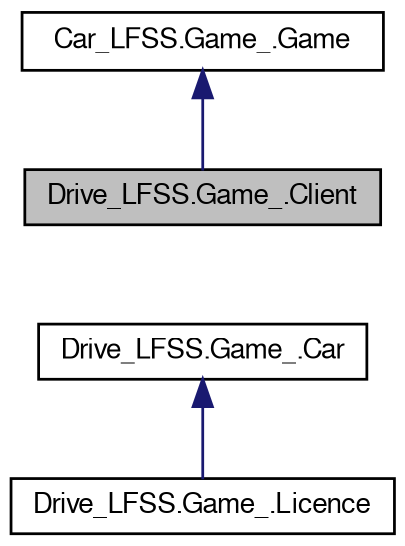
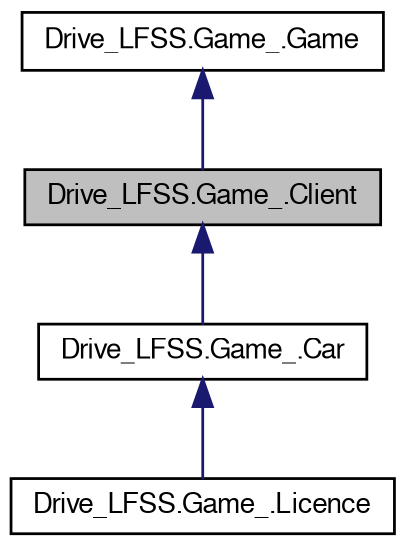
node "Car_LFSS.Game_.Game": label "Car_LFSS.Game_.Game" -> "Drive_LFSS.Game_.Game"
edge "Drive_LFSS.Game_.Car" -> "Drive_LFSS.Game_.Client": added
